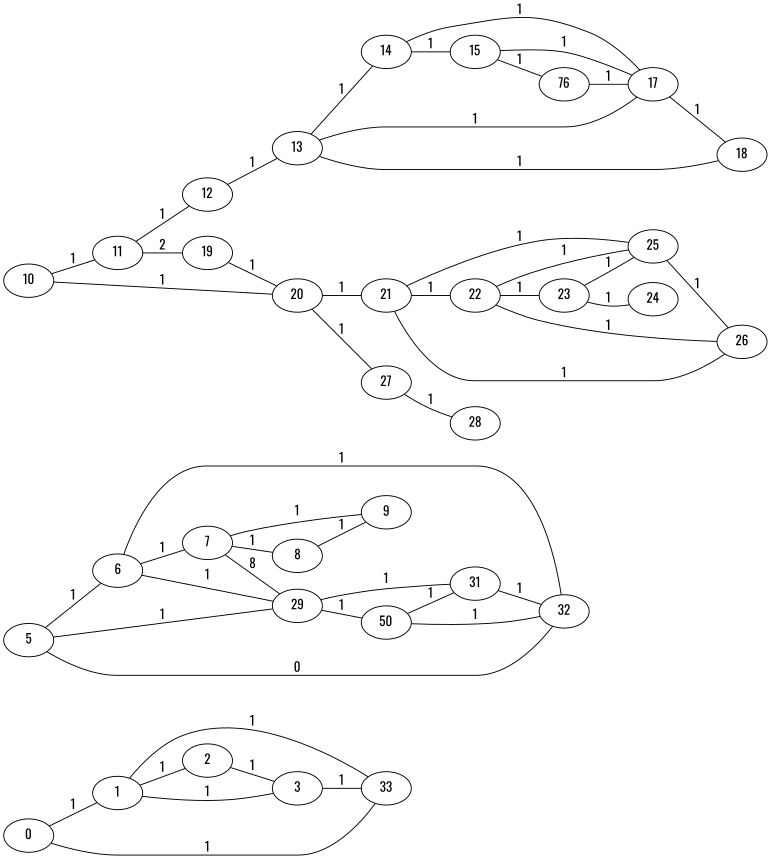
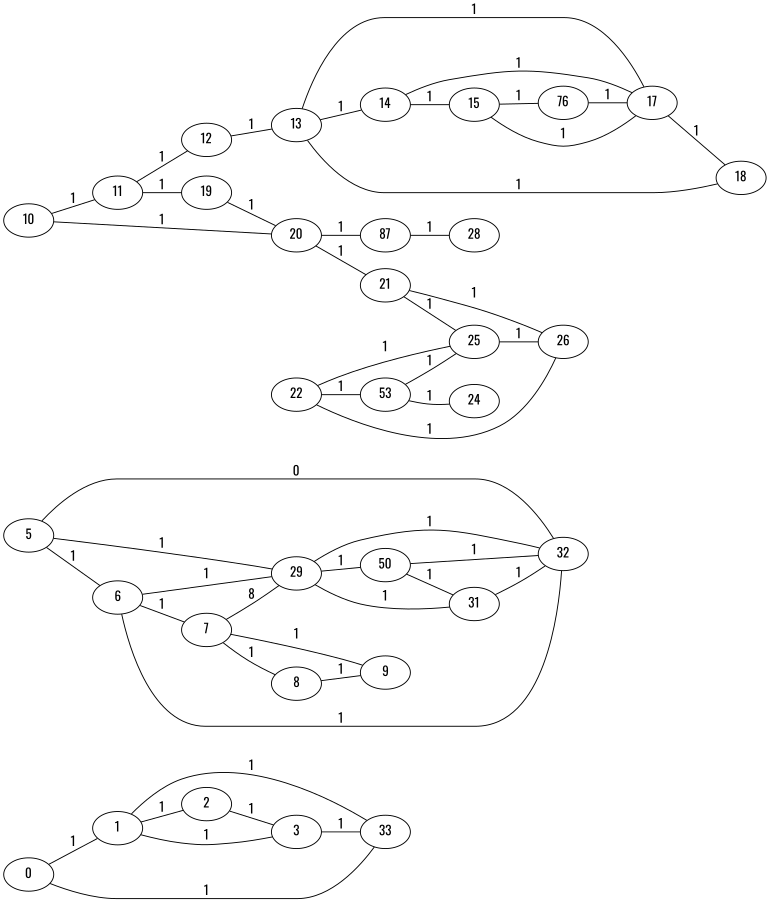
edge "11" -- "19": label "2" -> "1"
edge "21" -- "22": removed, label "1"
node "23": label "23" -> "53"
node "27": label "27" -> "87"
edge "32" -- "29": added, label "1"
